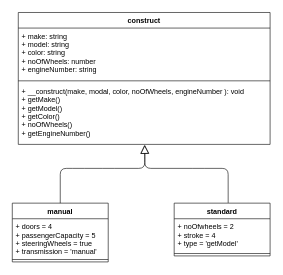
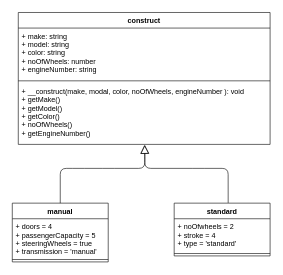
node "+ noOfwheels = 2 + stroke = 4 + type = 'getModel'": label "+ noOfwheels = 2 + stroke = 4 + type = 'getModel'" -> "+ noOfwheels = 2 + stroke = 4 + type = 'standard'"
